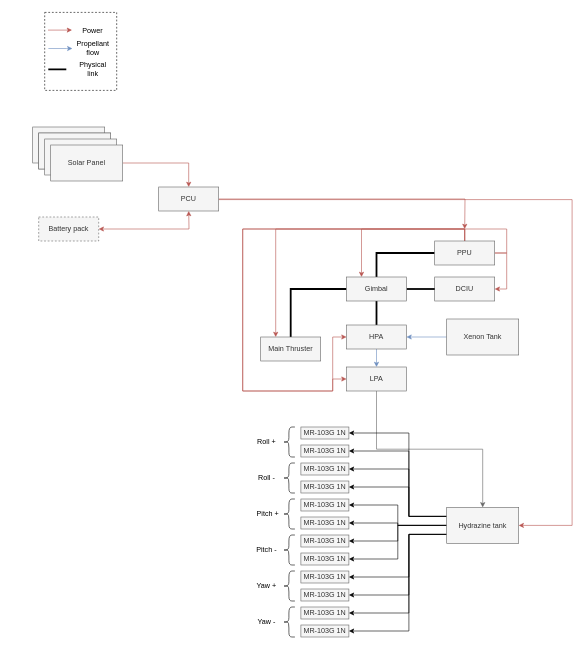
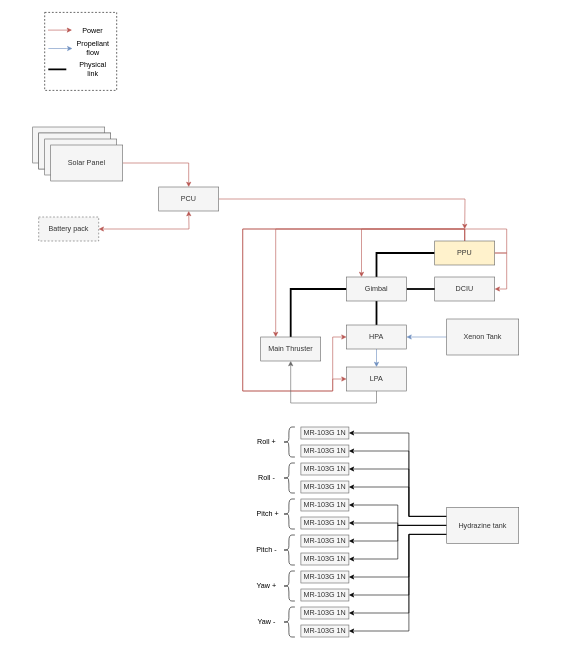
edge "PCU" -> "Hydrazine tank": removed
node "PPU": fillcolor #f5f5f5 -> #fff2cc
edge "LPA" -> "Hydrazine tank": now "LPA" -> "Main Thruster"
